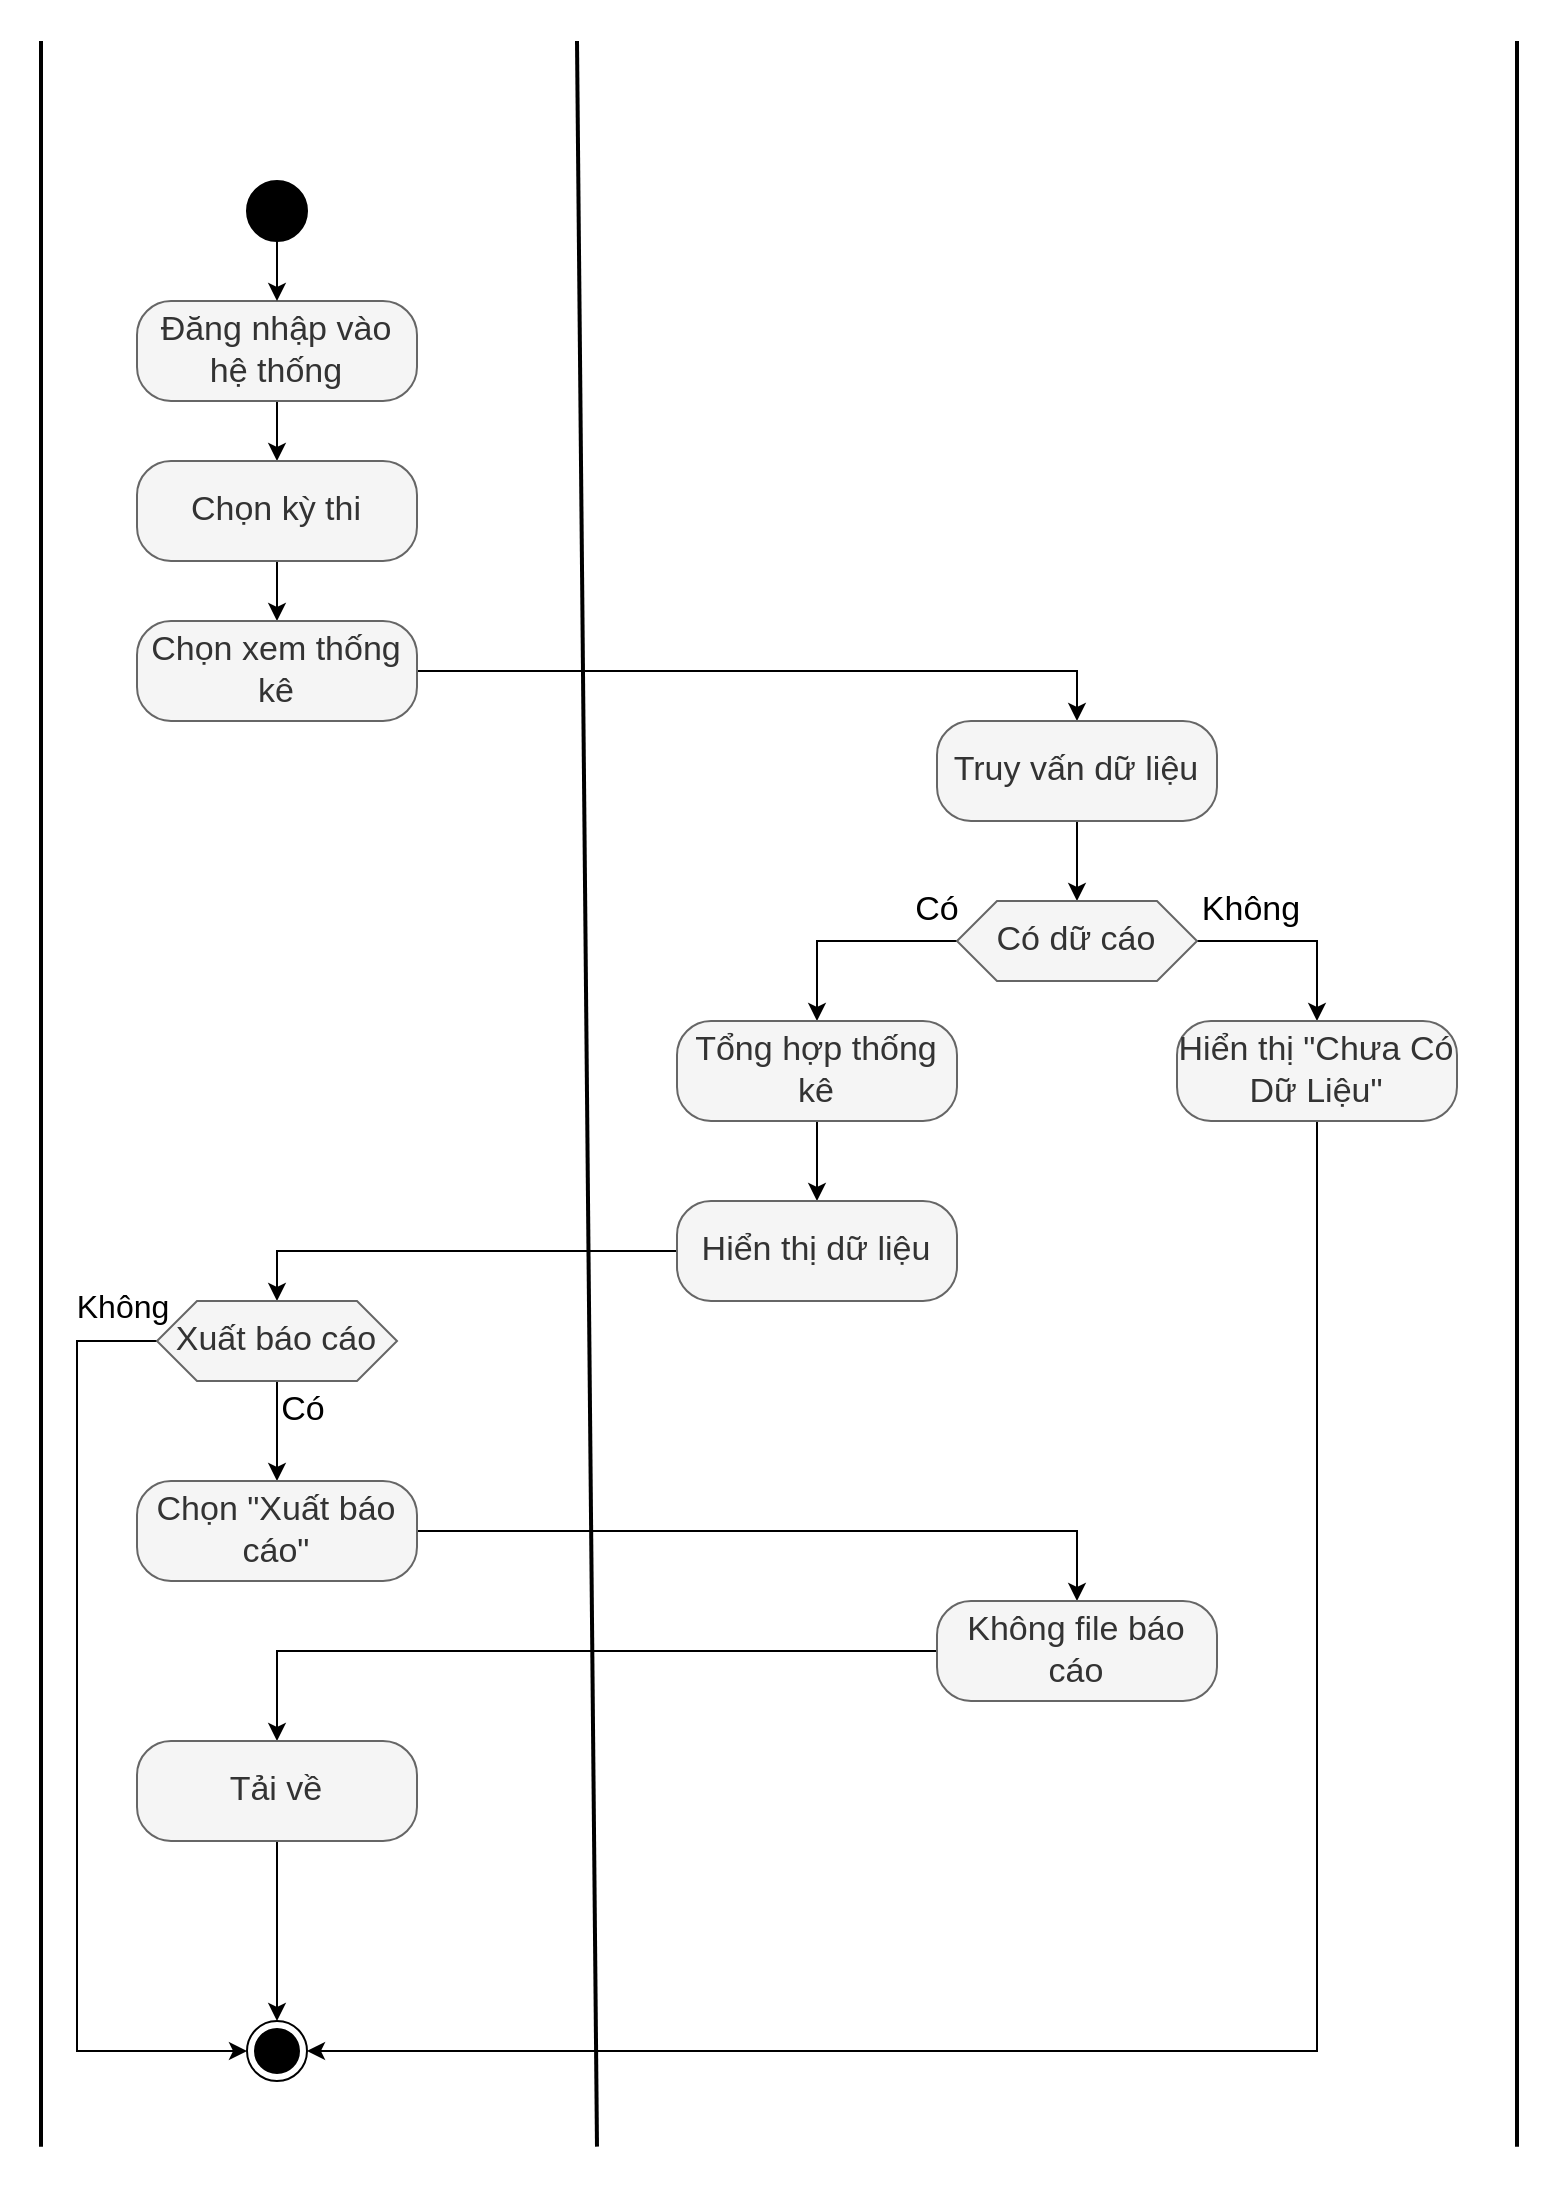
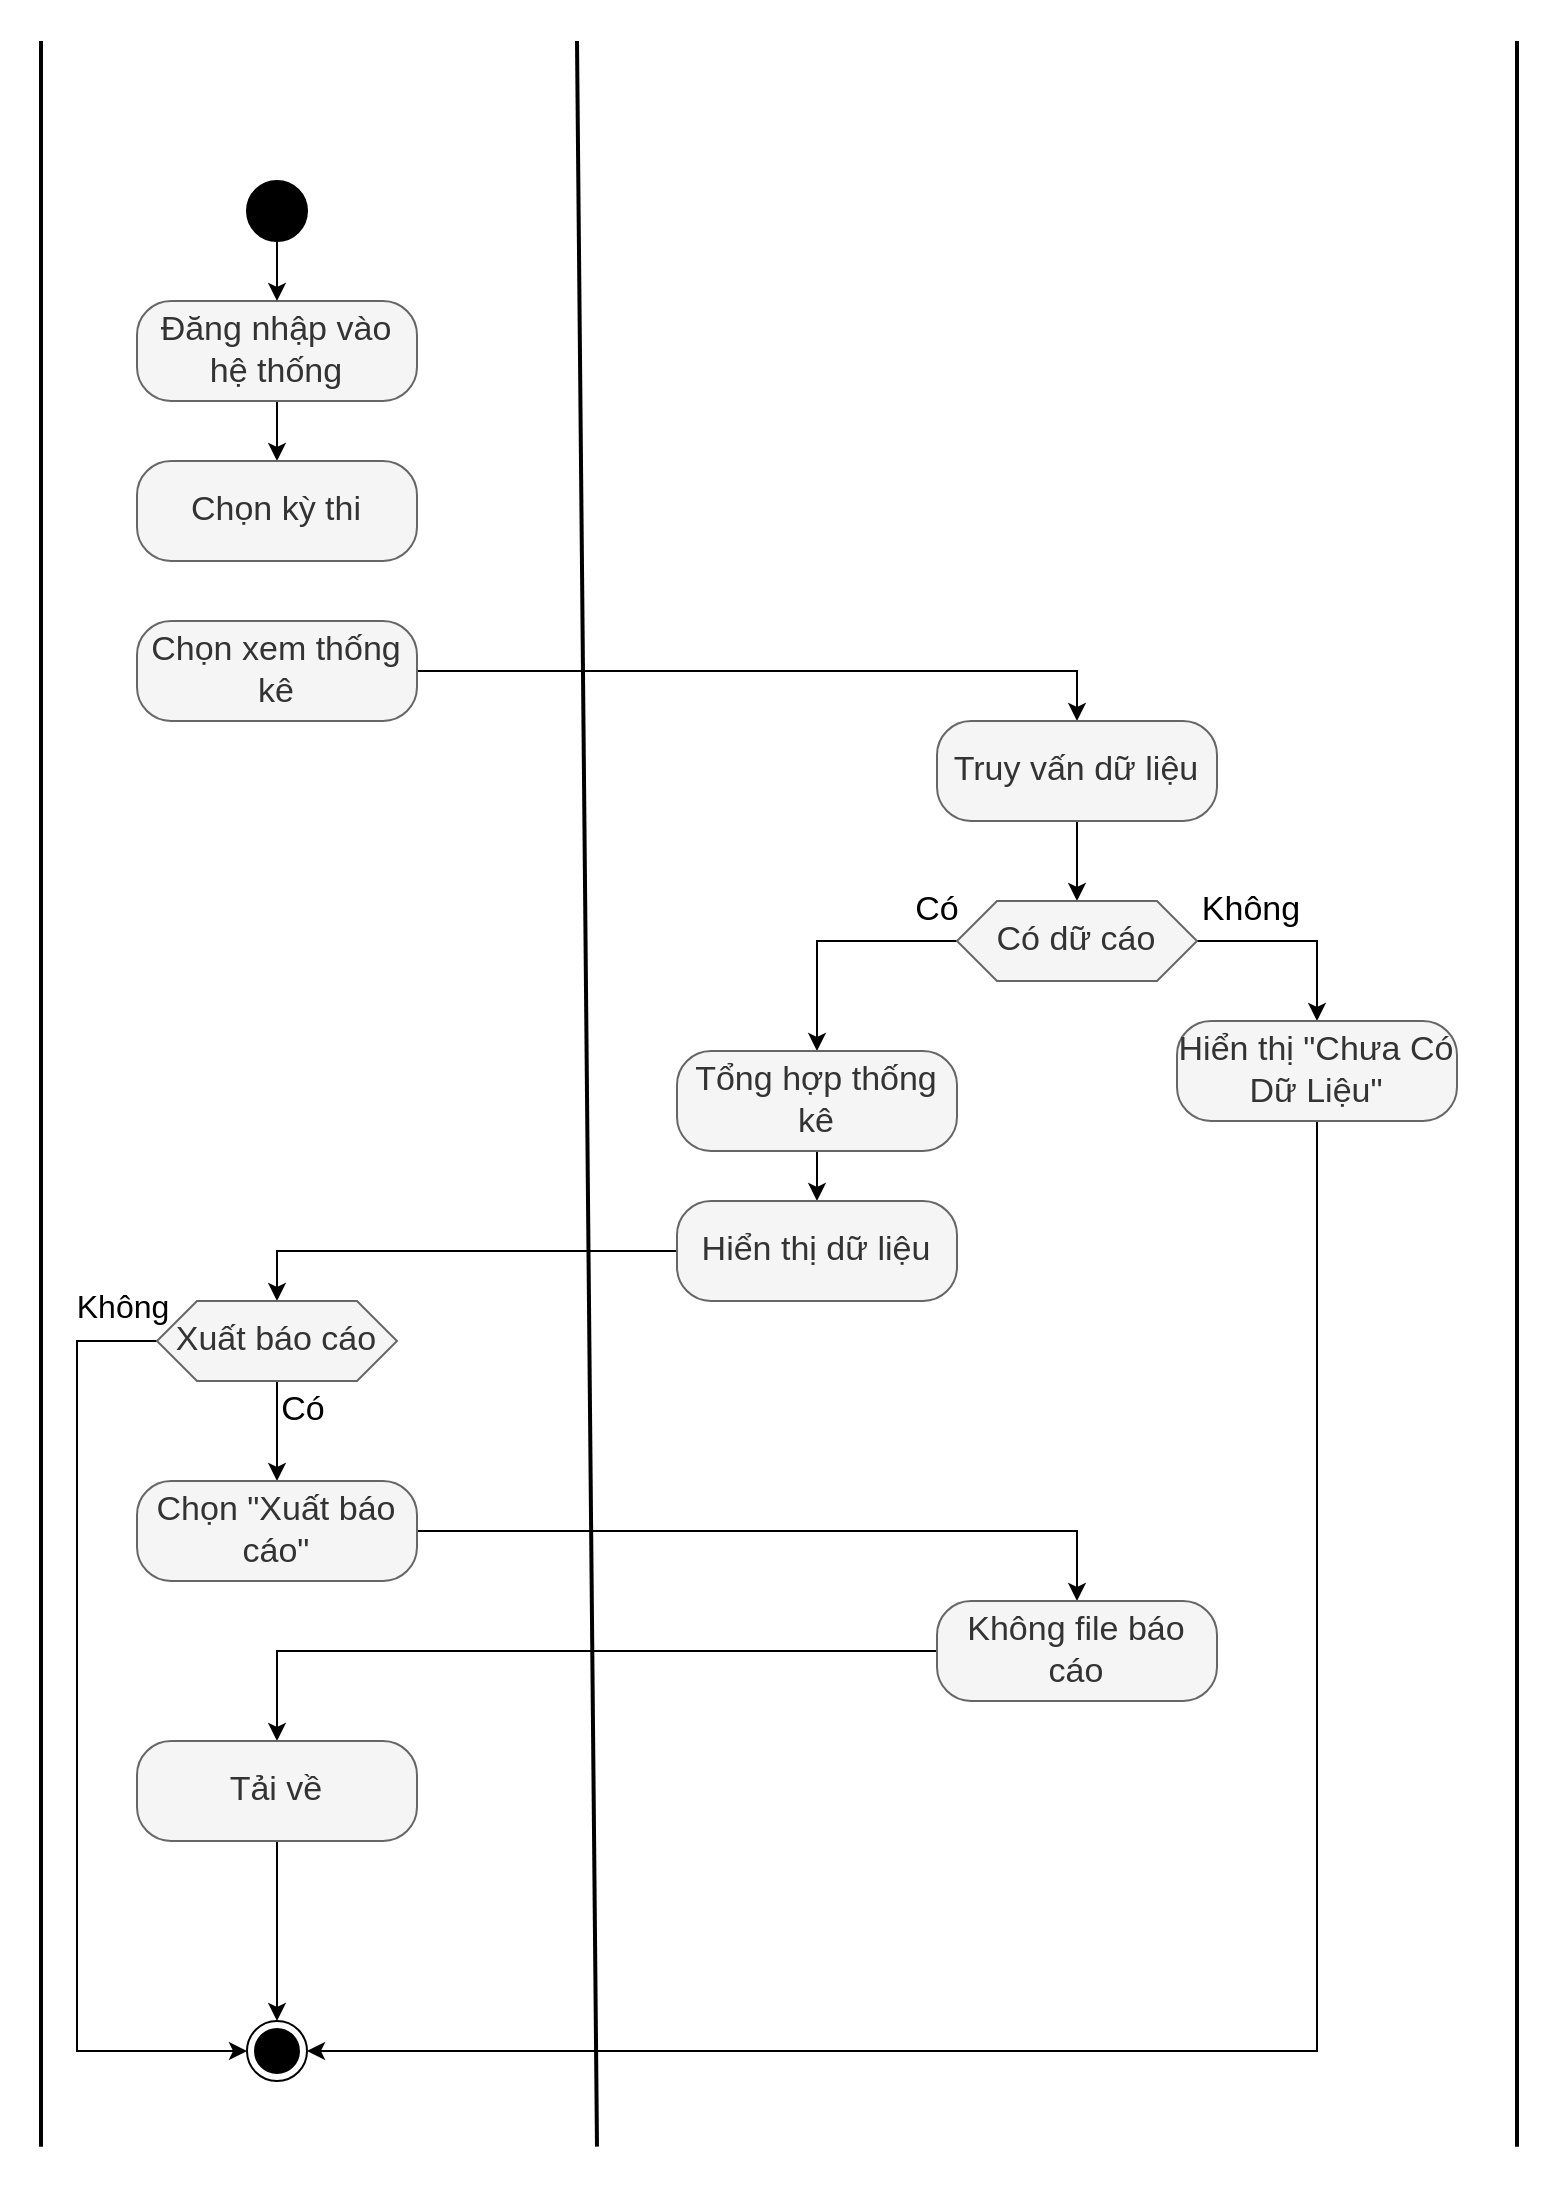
edge "Chọn kỳ thi" -> "Chọn xem thống kê": removed
node "Tổng hợp thống kê": moved (817, 1071) -> (817, 1101)
